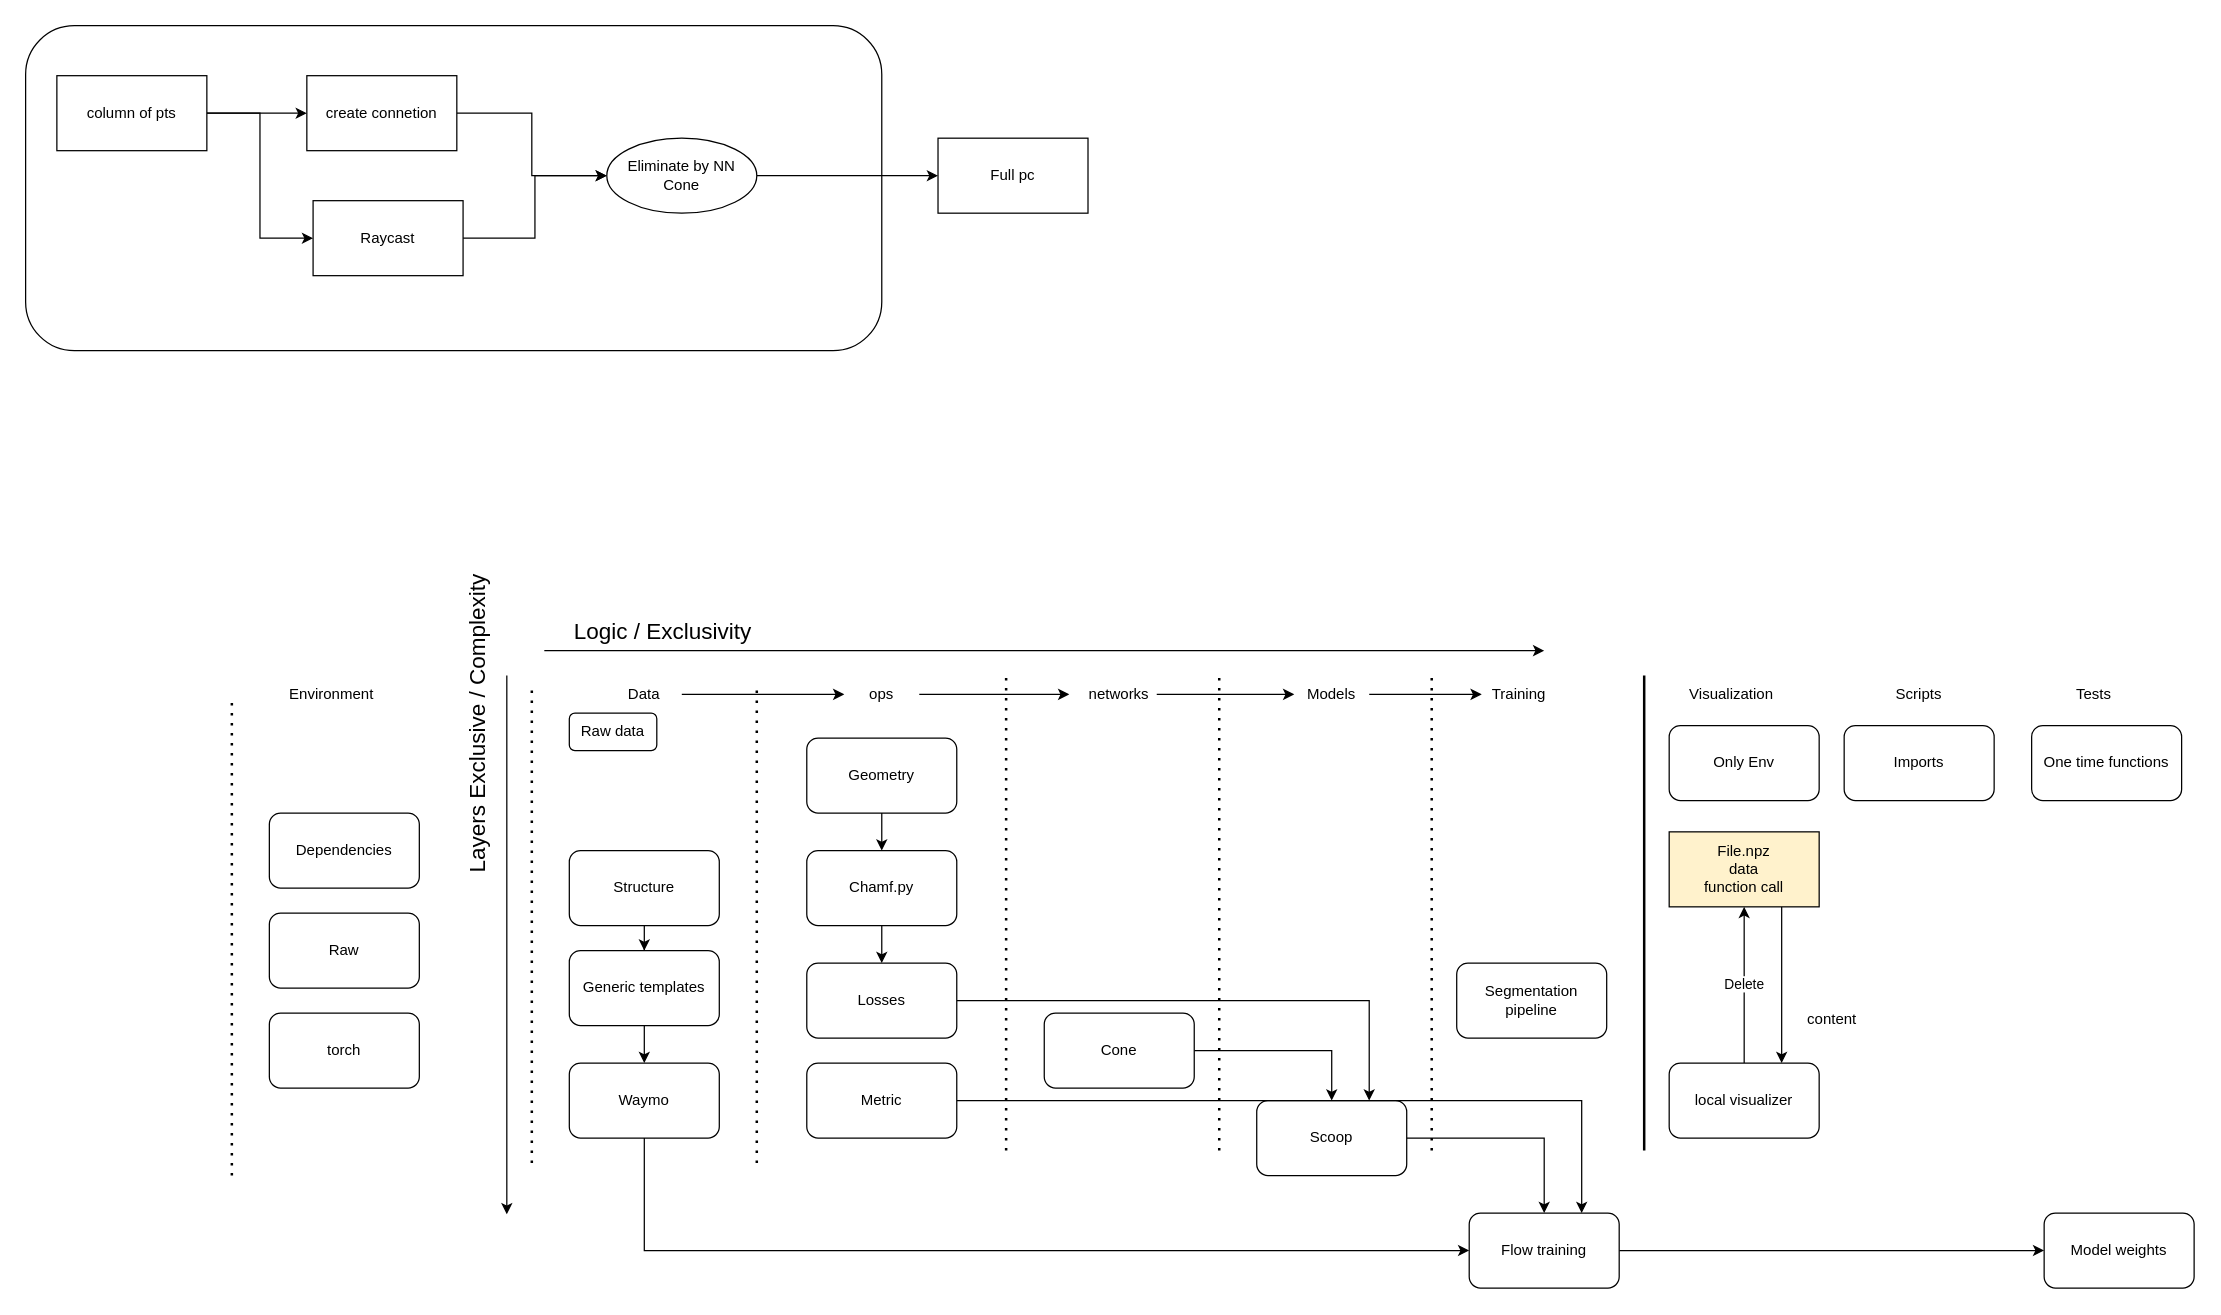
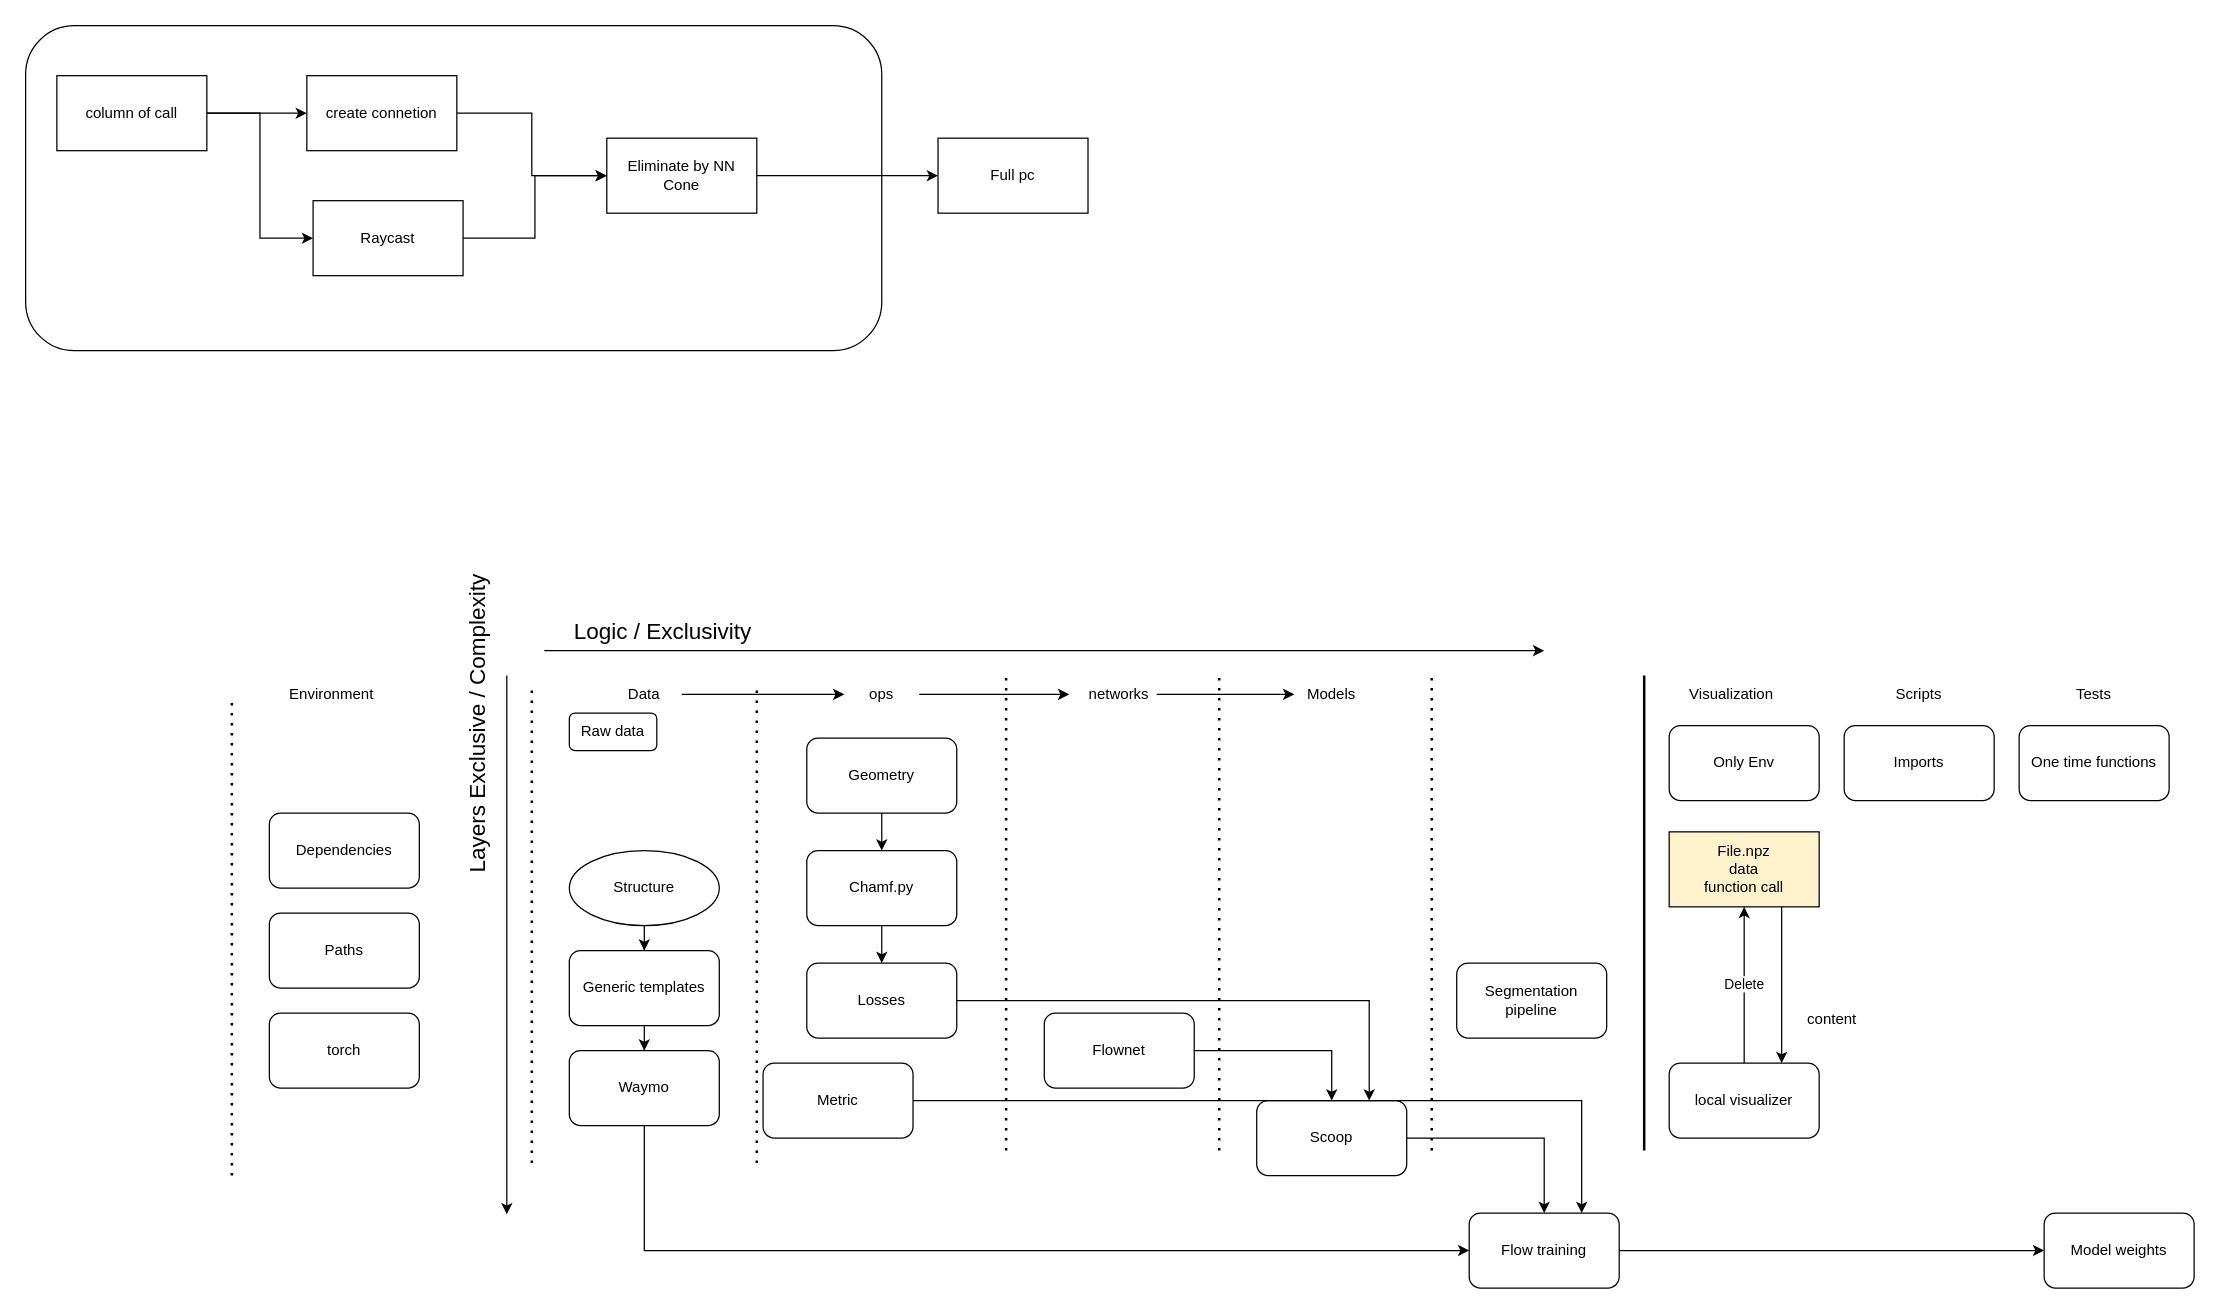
node "column of pts": label "column of pts" -> "column of call"
node "Eliminate by NN Cone": shape ellipse -> rectangle
edge "Models" -> "Training": removed
node "Training": removed
node "One time functions": moved (2107, 763) -> (2094, 763)
node "Structure": shape rounded rectangle -> ellipse
node "Raw": label "Raw" -> "Paths"
node "Cone": label "Cone" -> "Flownet"
node "Waymo": moved (644, 1101) -> (644, 1088)
node "Metric": moved (882, 1101) -> (838, 1101)
